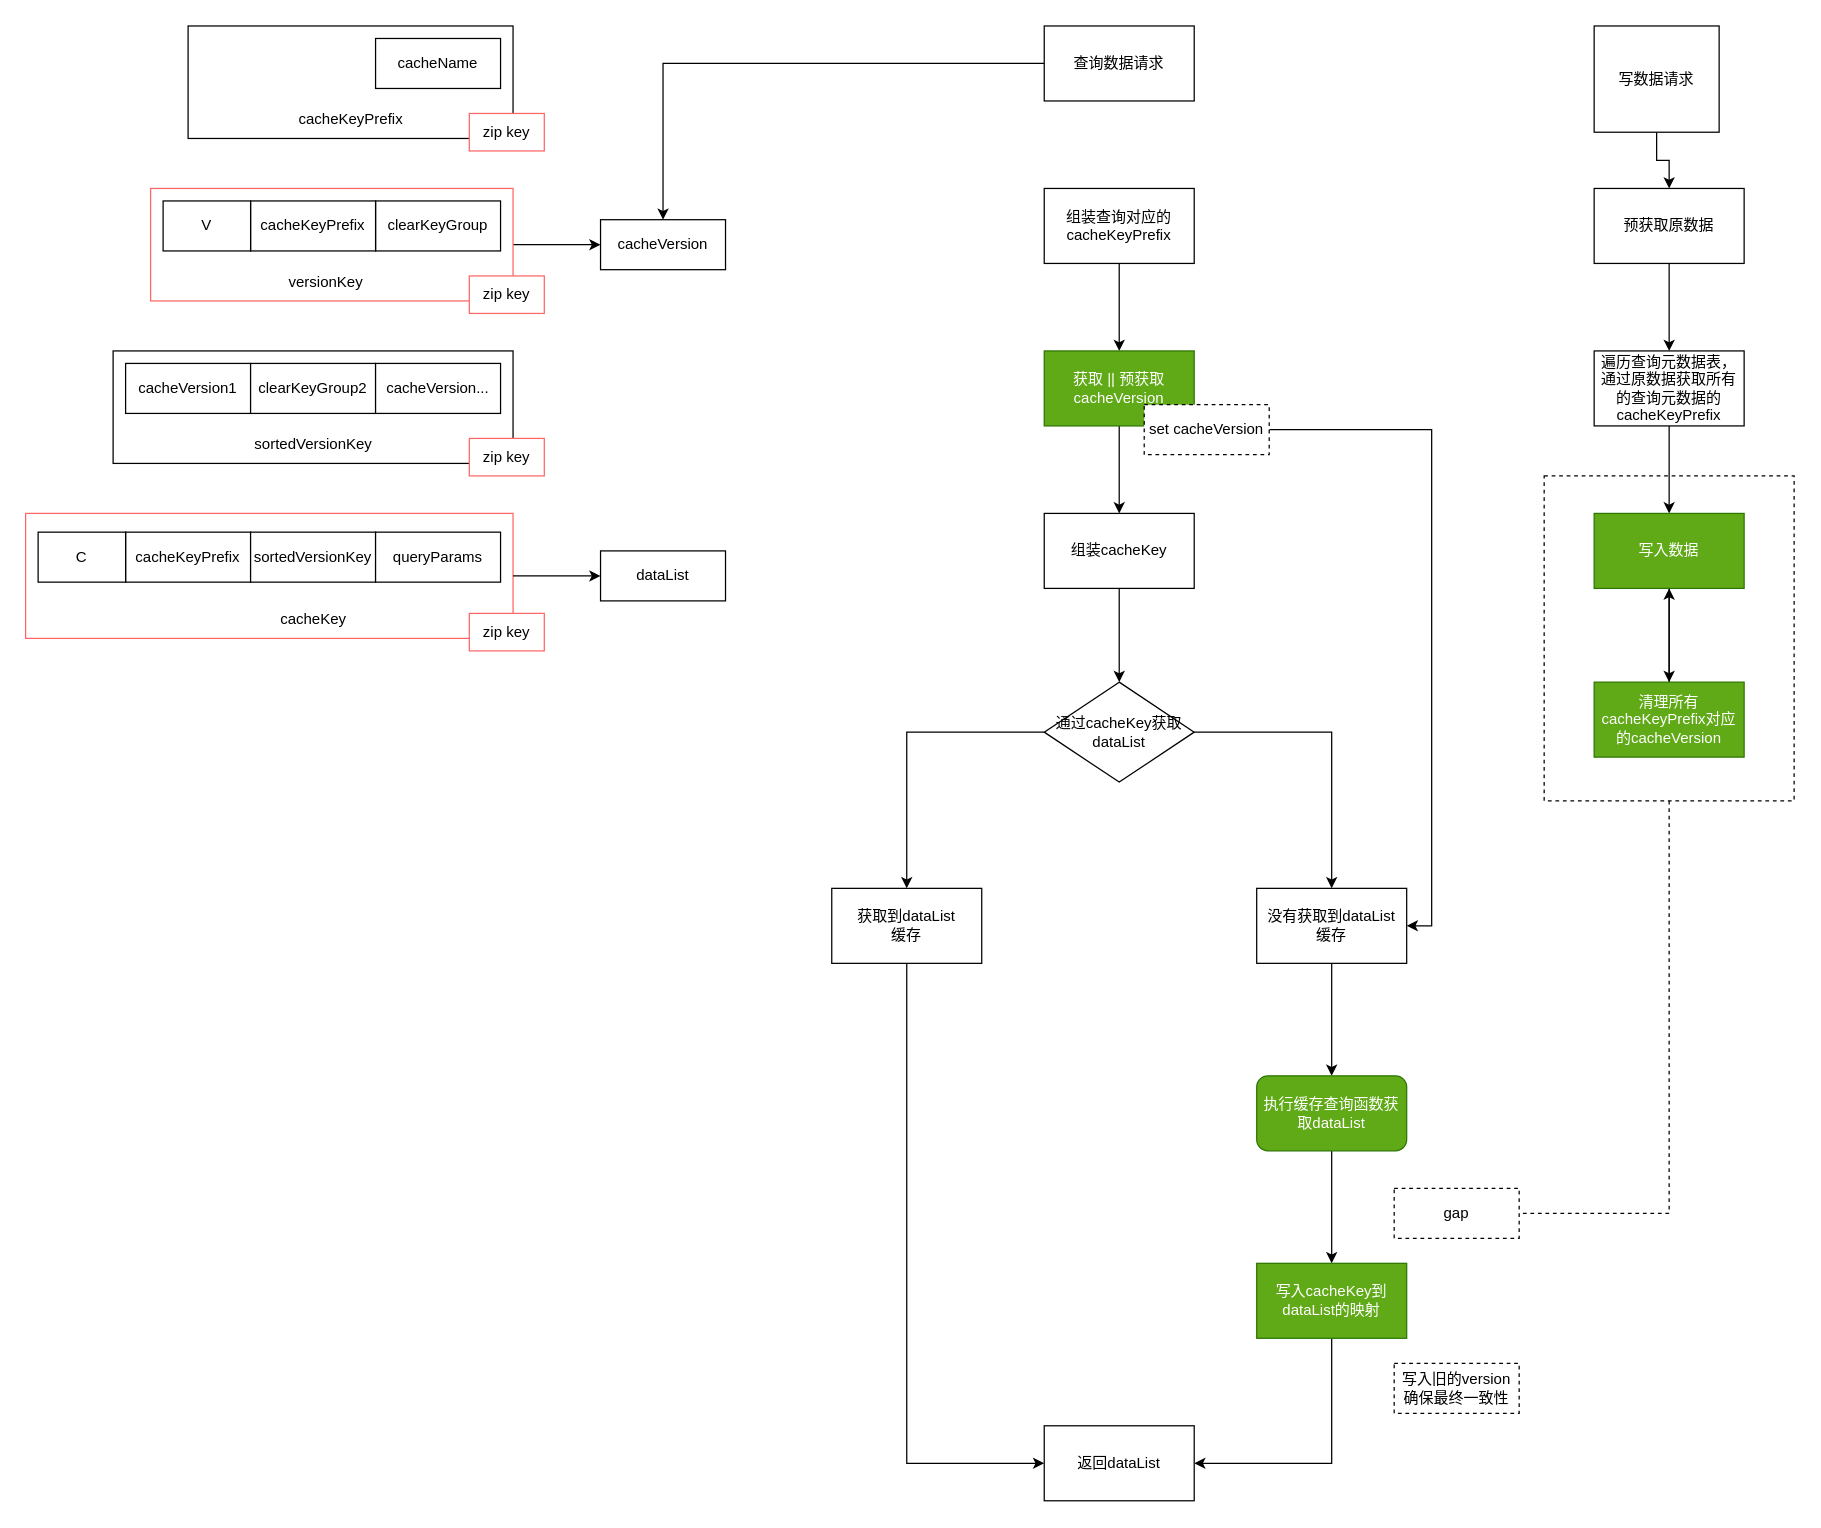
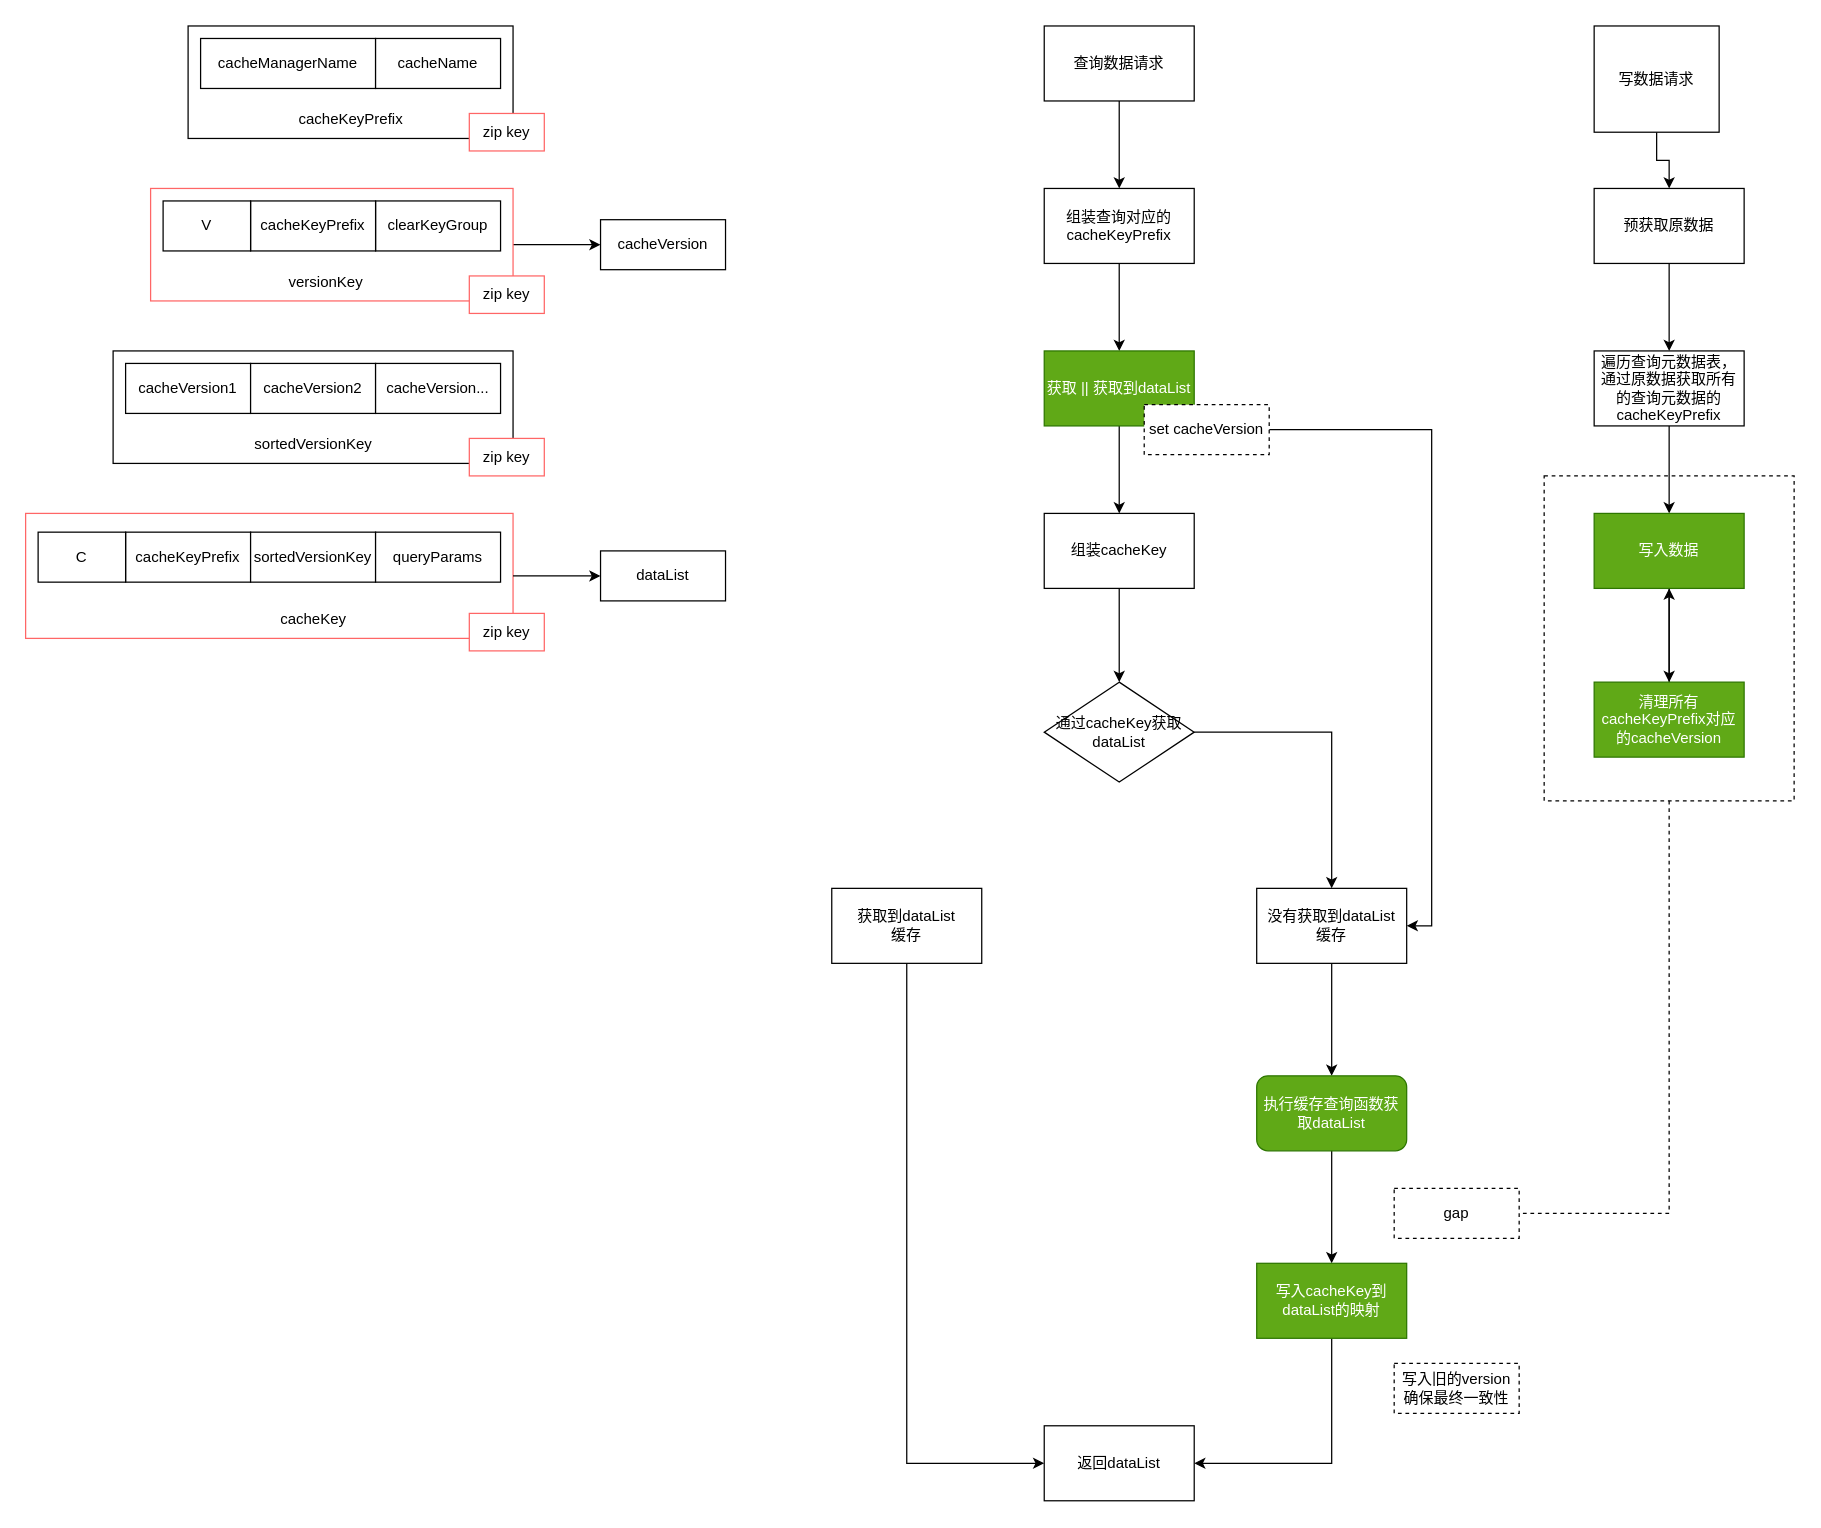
node "cacheManagerName": added
edge "查询数据请求" -> "cacheVersion": now "查询数据请求" -> "组装查询对应的cacheKeyPrefix"
node "clearKeyGroup2": label "clearKeyGroup2" -> "cacheVersion2"
node "获取 || 预获取cacheVersion": label "获取 || 预获取cacheVersion" -> "获取 || 获取到dataList"
edge "通过cacheKey获取dataList" -> "获取到dataList 缓存": removed
